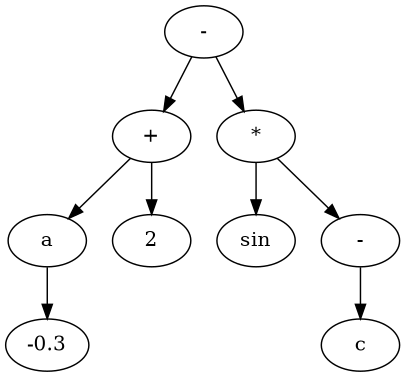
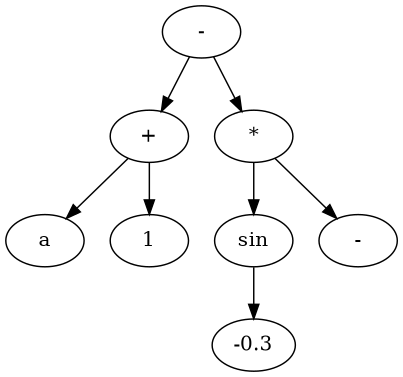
node "2": label "2" -> "1"
edge "a" -> "-0.3": now "sin" -> "-0.3"
node "c": removed
